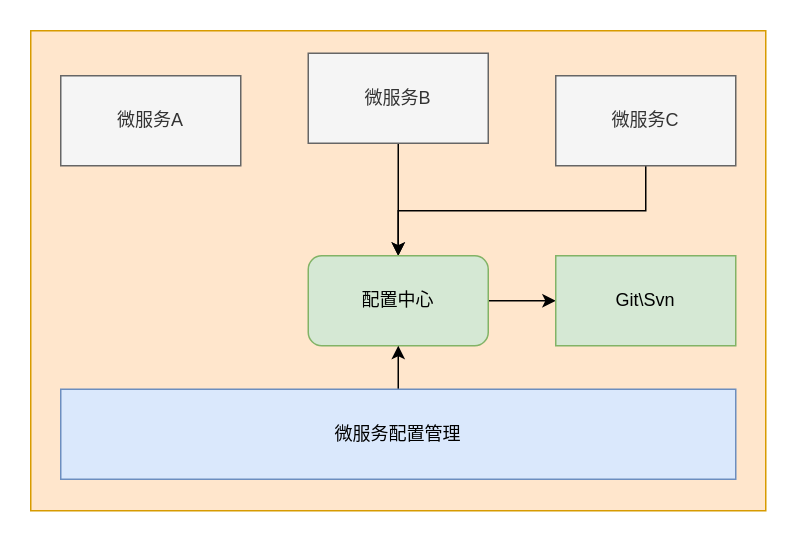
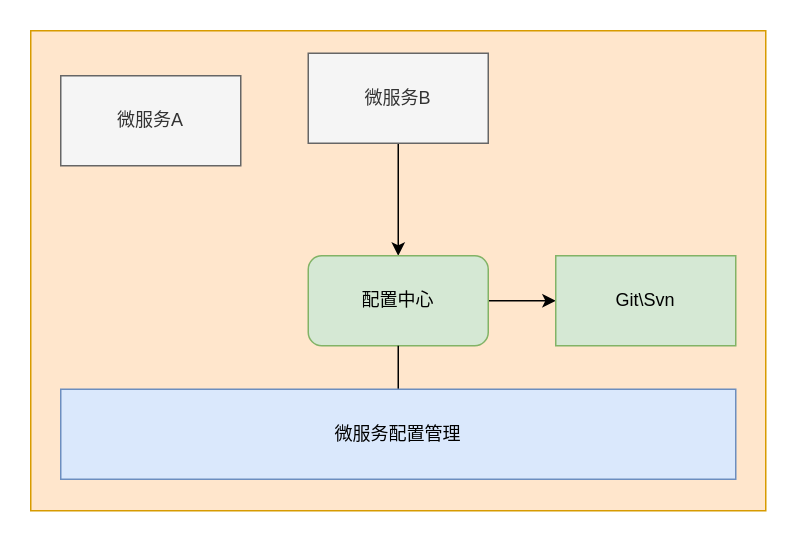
node "微服务C": removed
edge "微服务C" -> "配置中心": removed
edge "微服务配置管理" -> "配置中心": arrowhead classic -> none
